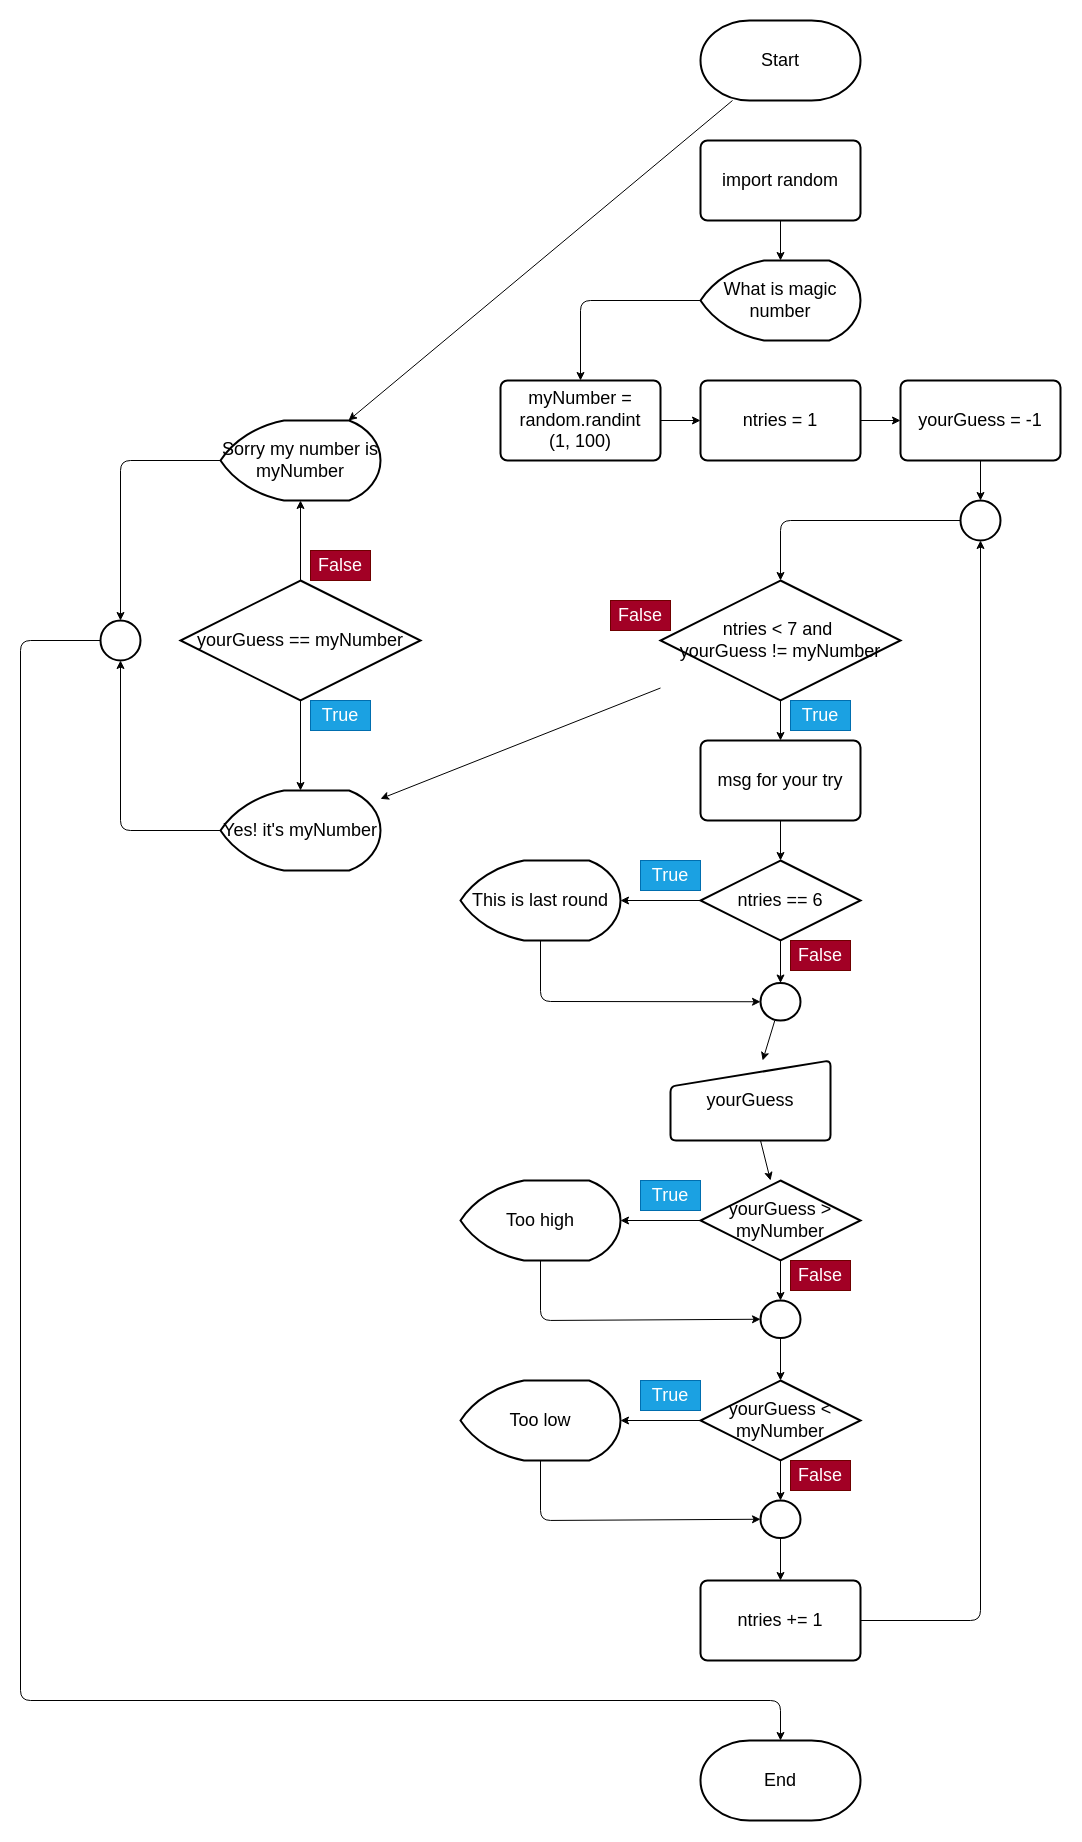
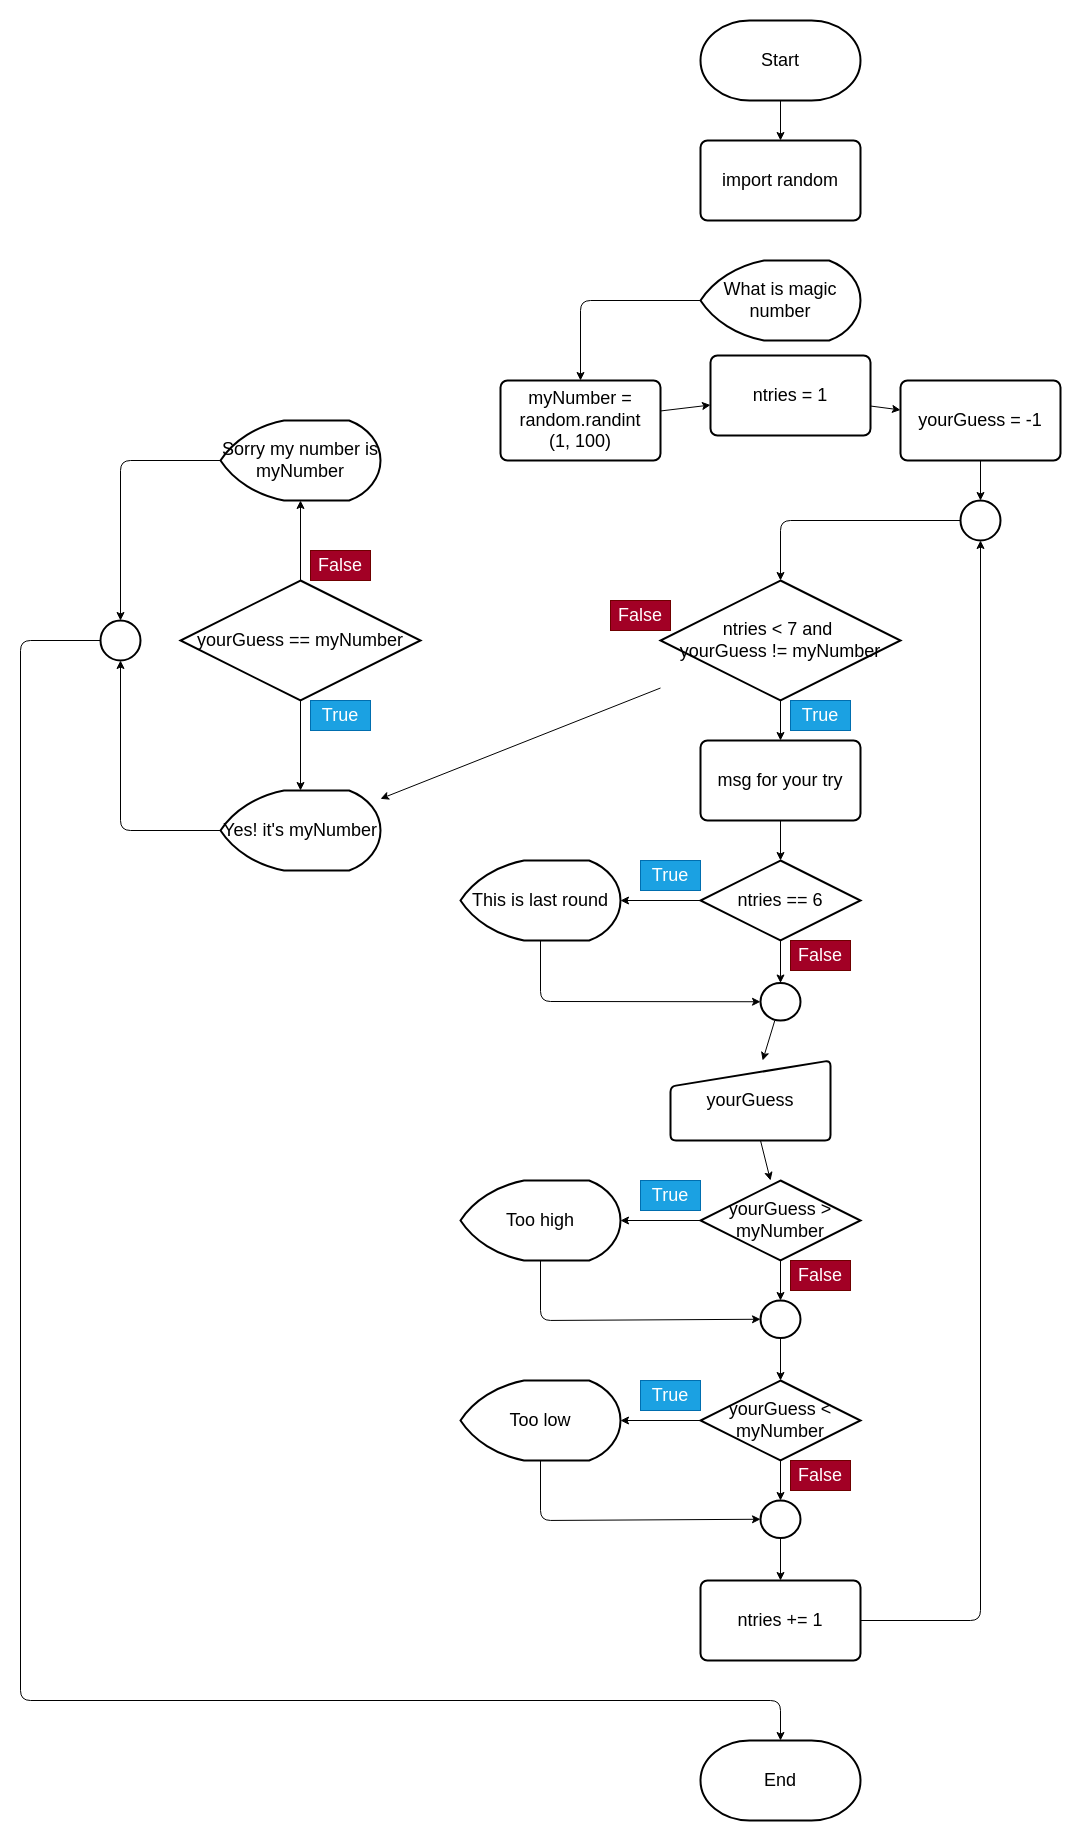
edge "import random" -> "What is magic number": removed
edge "Start" -> "Sorry my number is myNumber": now "Start" -> "import random"
node "ntries = 1": moved (781, 421) -> (791, 396)
